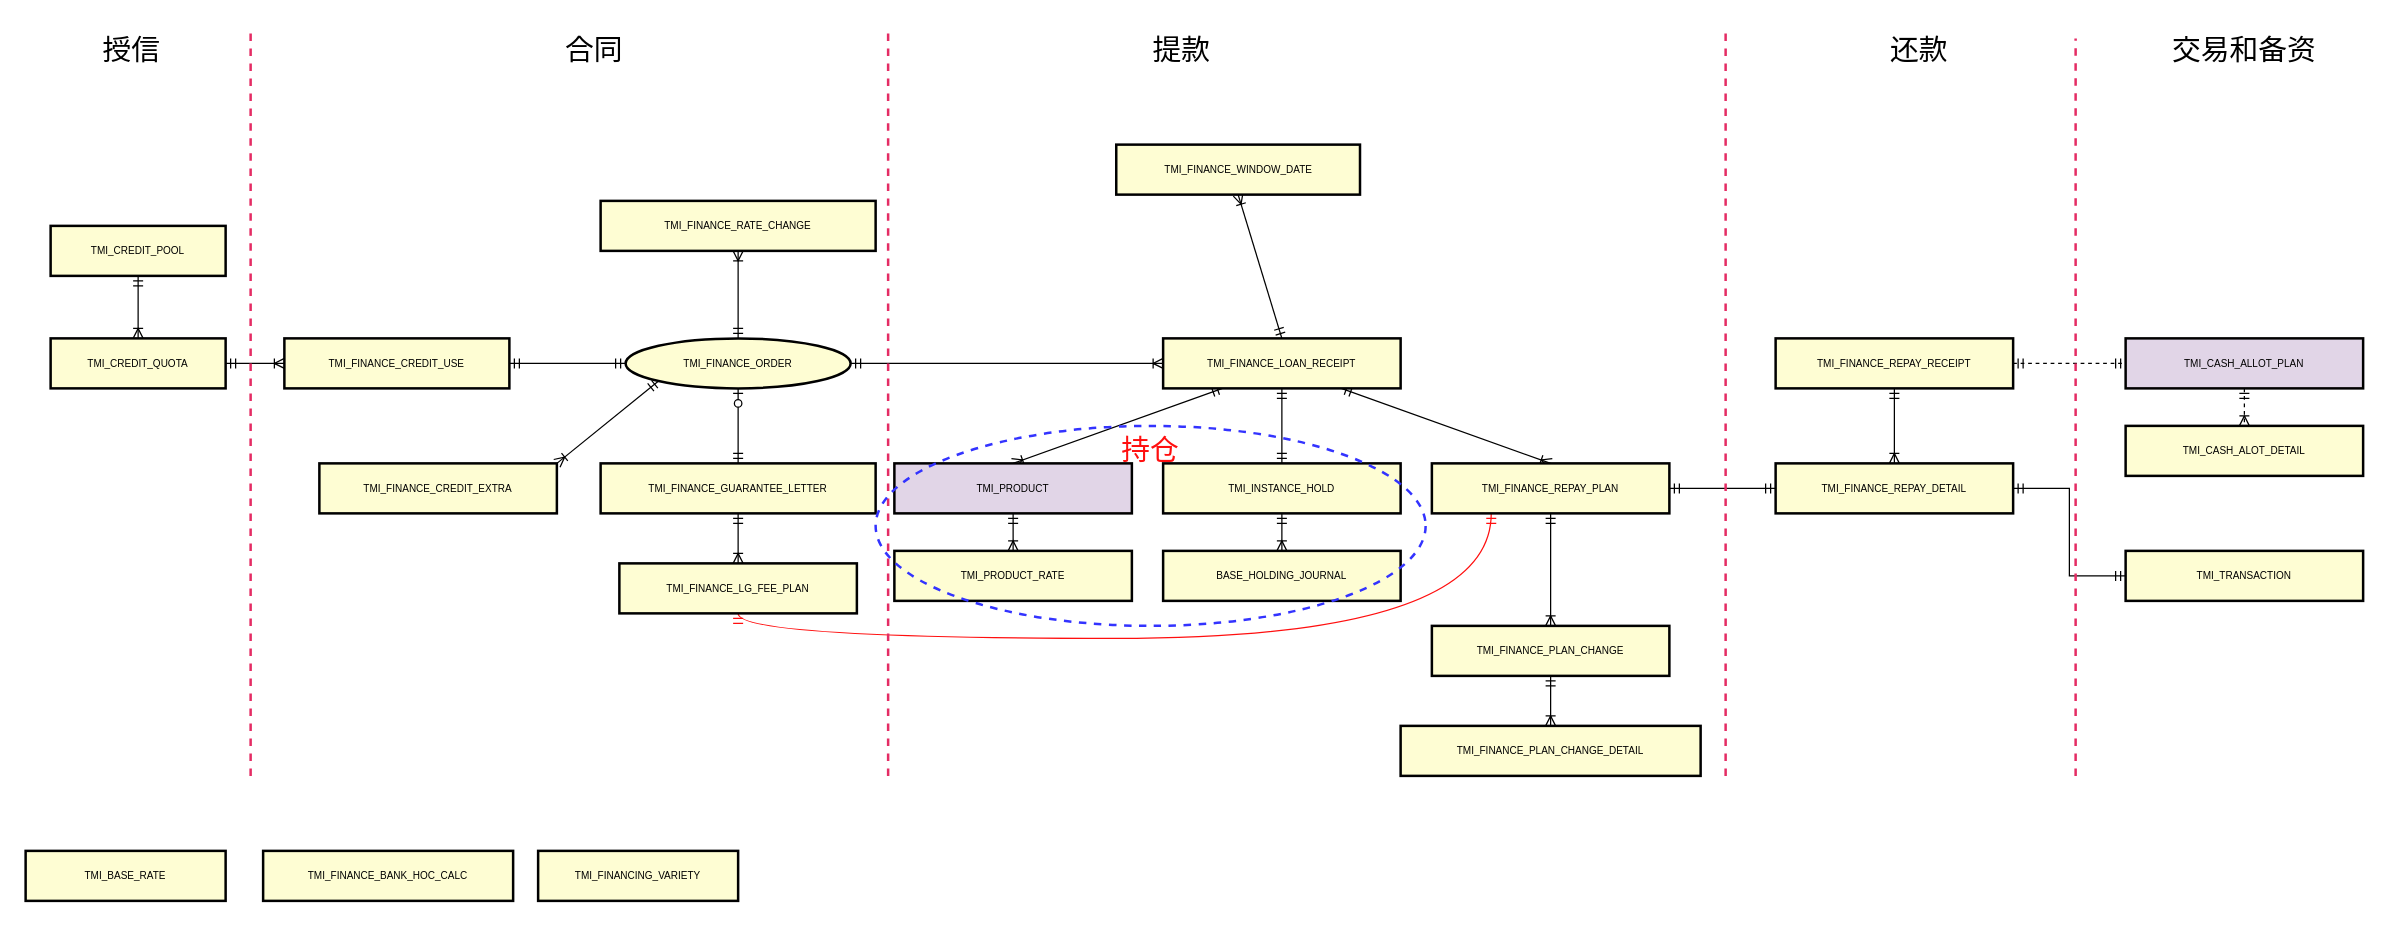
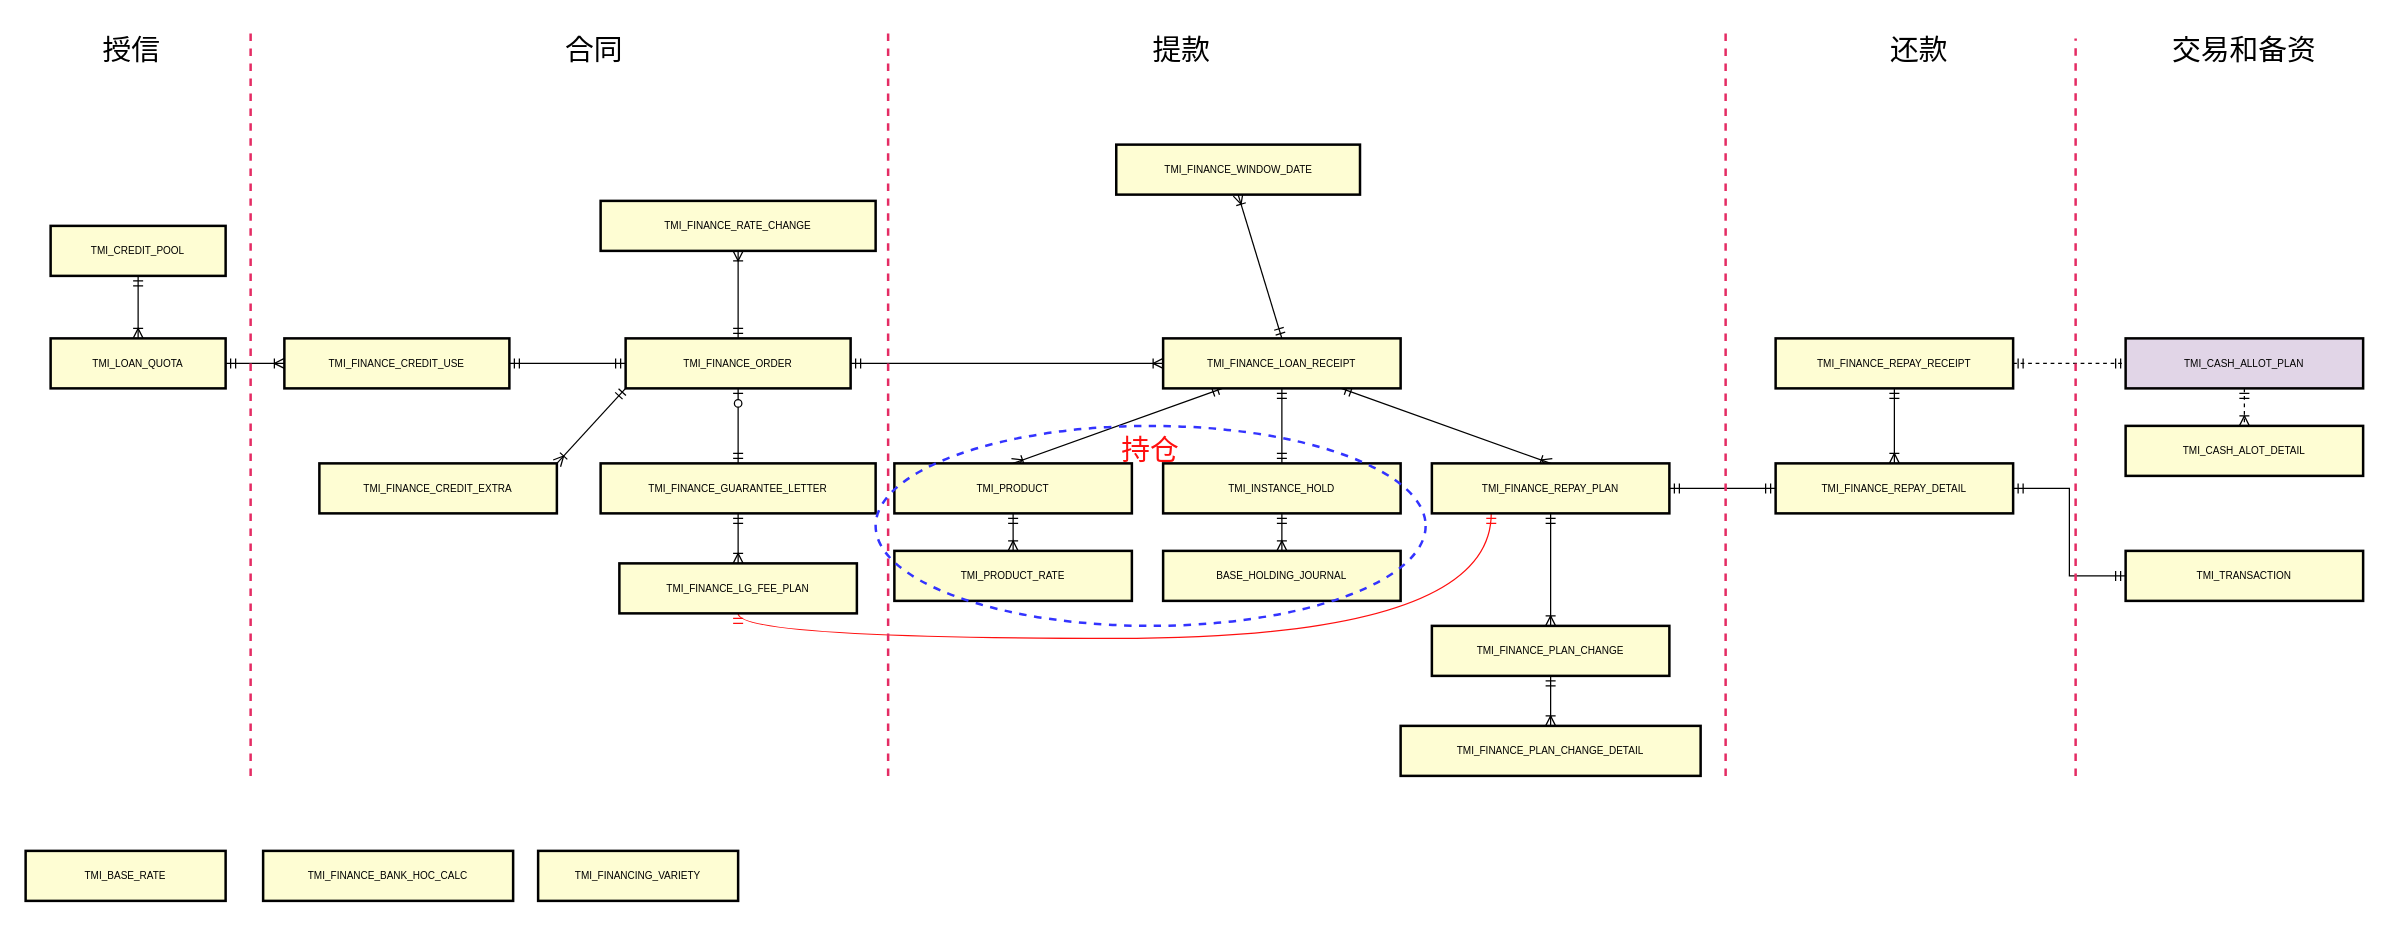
node "TMI_CREDIT_QUOTA": label "TMI_CREDIT_QUOTA" -> "TMI_LOAN_QUOTA"
node "TMI_FINANCE_ORDER": shape ellipse -> rectangle
node "TMI_PRODUCT": fillcolor #e1d5e7 -> #fefdd3
